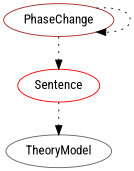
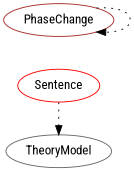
edge "PhaseChange" -> "Sentence": removed
